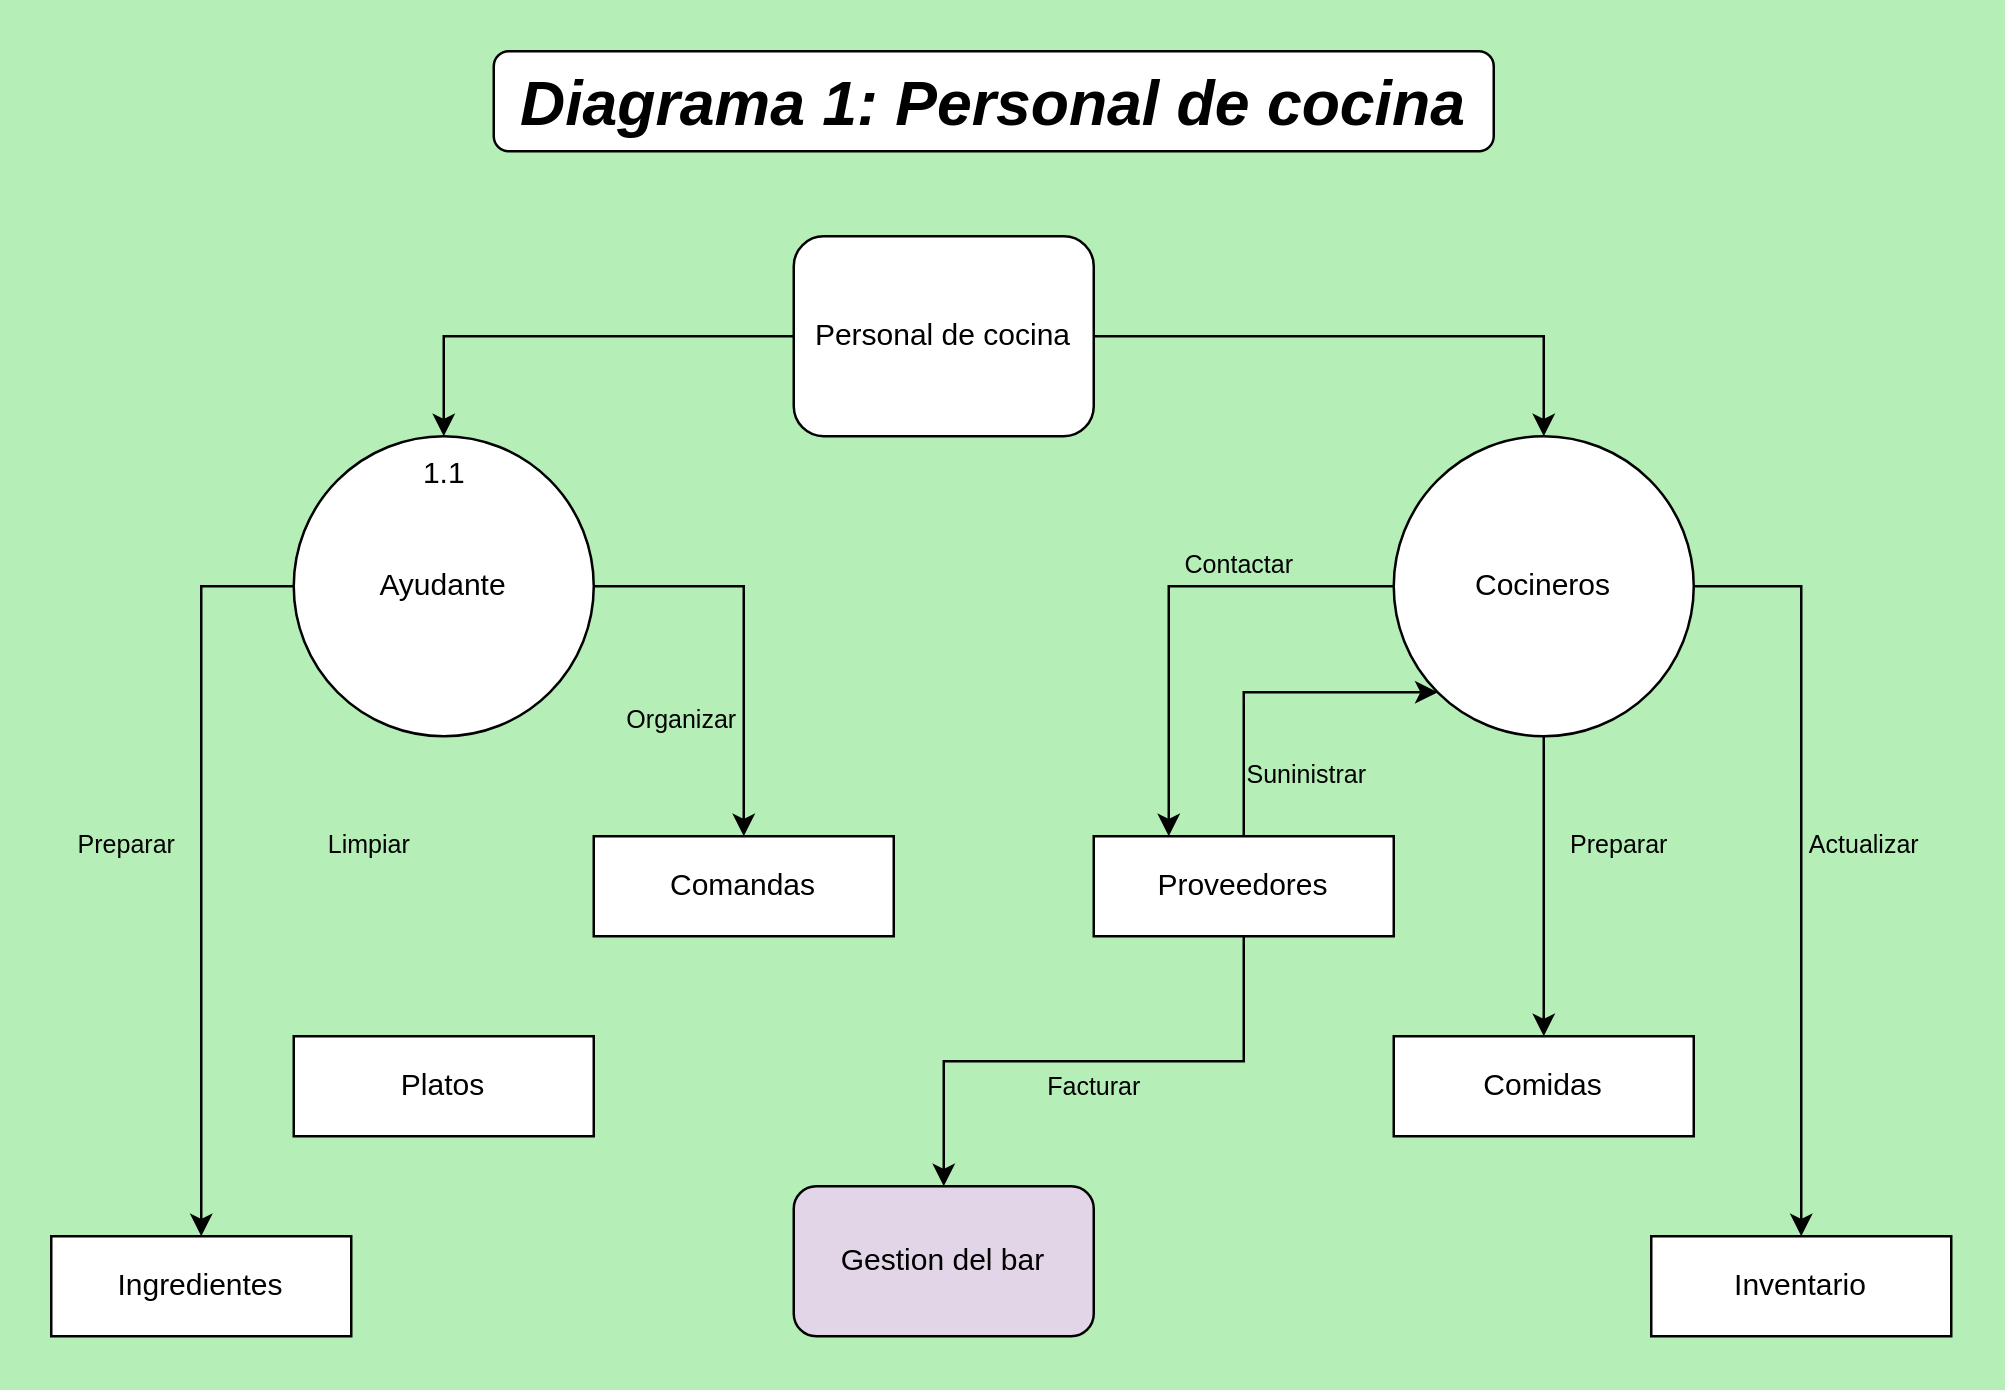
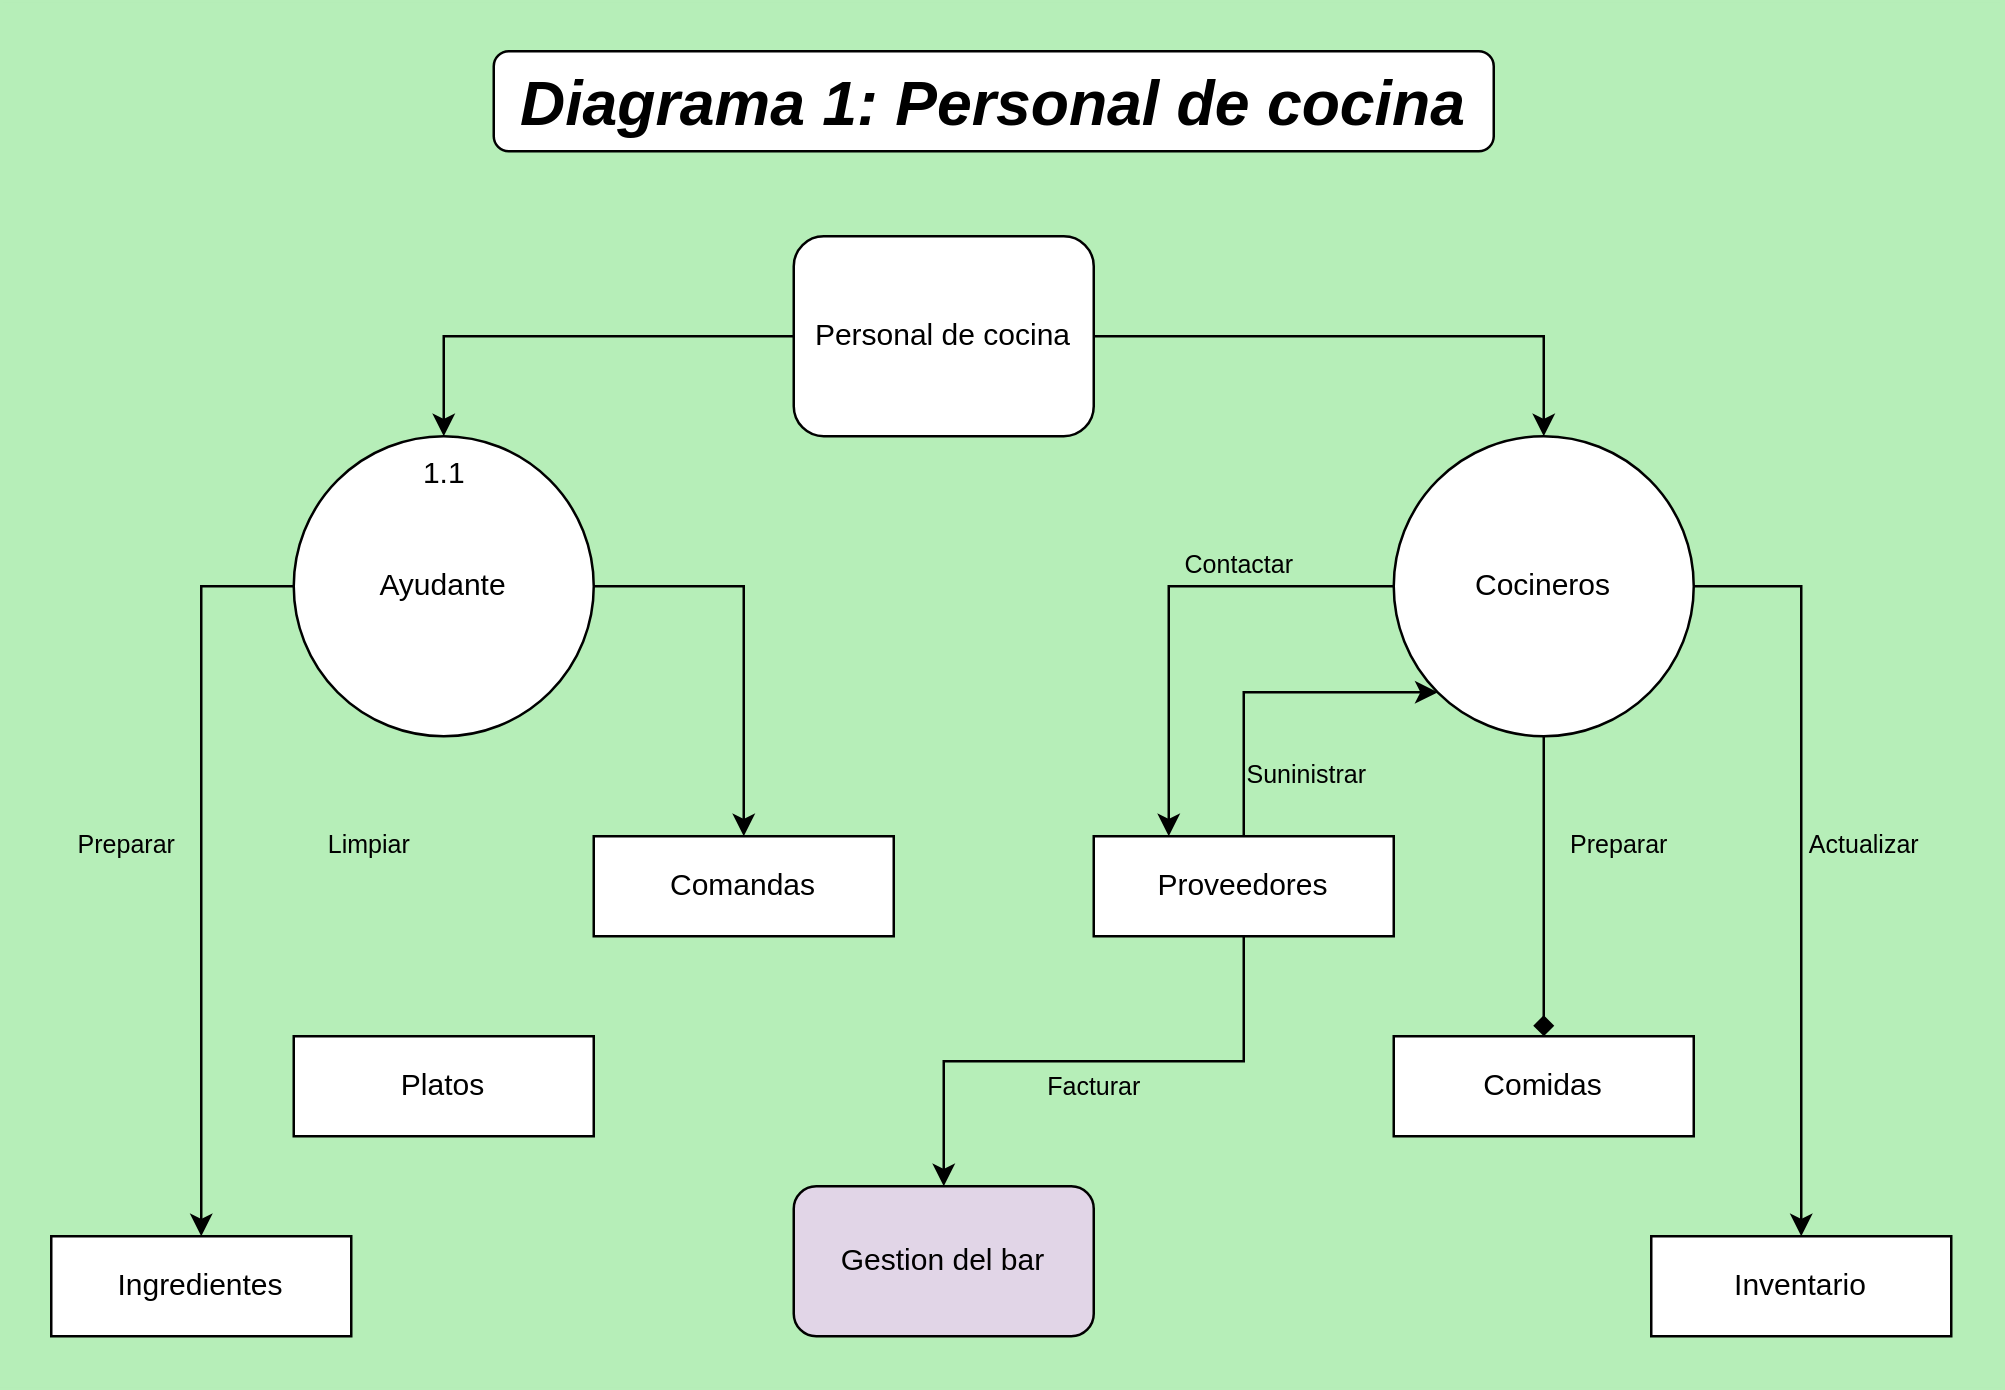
node "Organizar": removed
edge "Cocineros" -> "Comidas": arrowhead classic -> diamond
